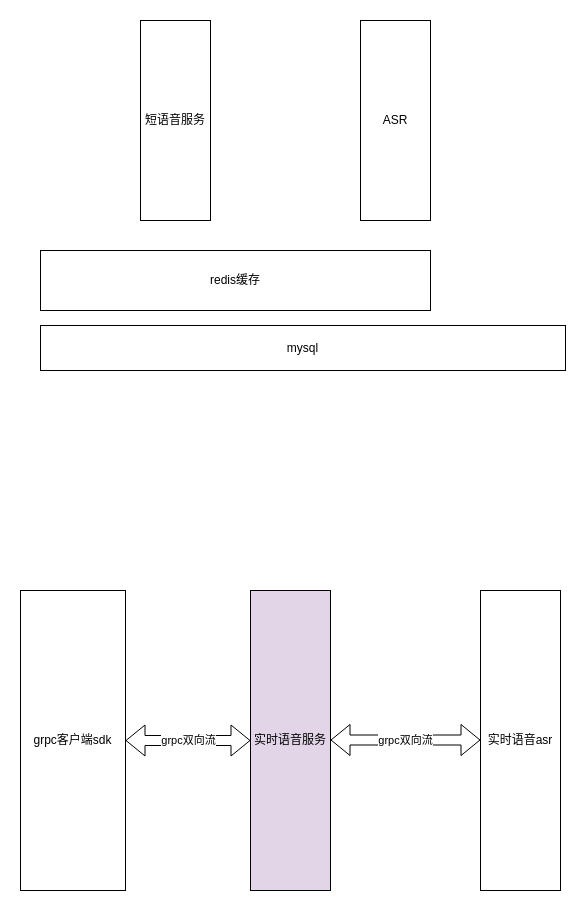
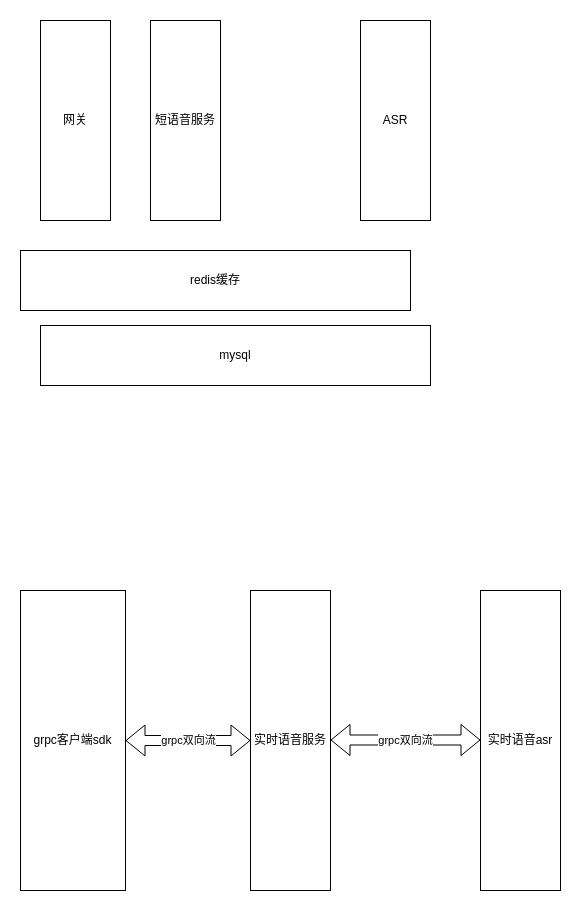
node "网关": added
node "短语音服务": moved (176, 121) -> (186, 121)
node "redis缓存": moved (236, 281) -> (216, 281)
node "mysql": size 525x45 -> 390x60
node "实时语音服务": fillcolor #e1d5e7 -> #ffffff
